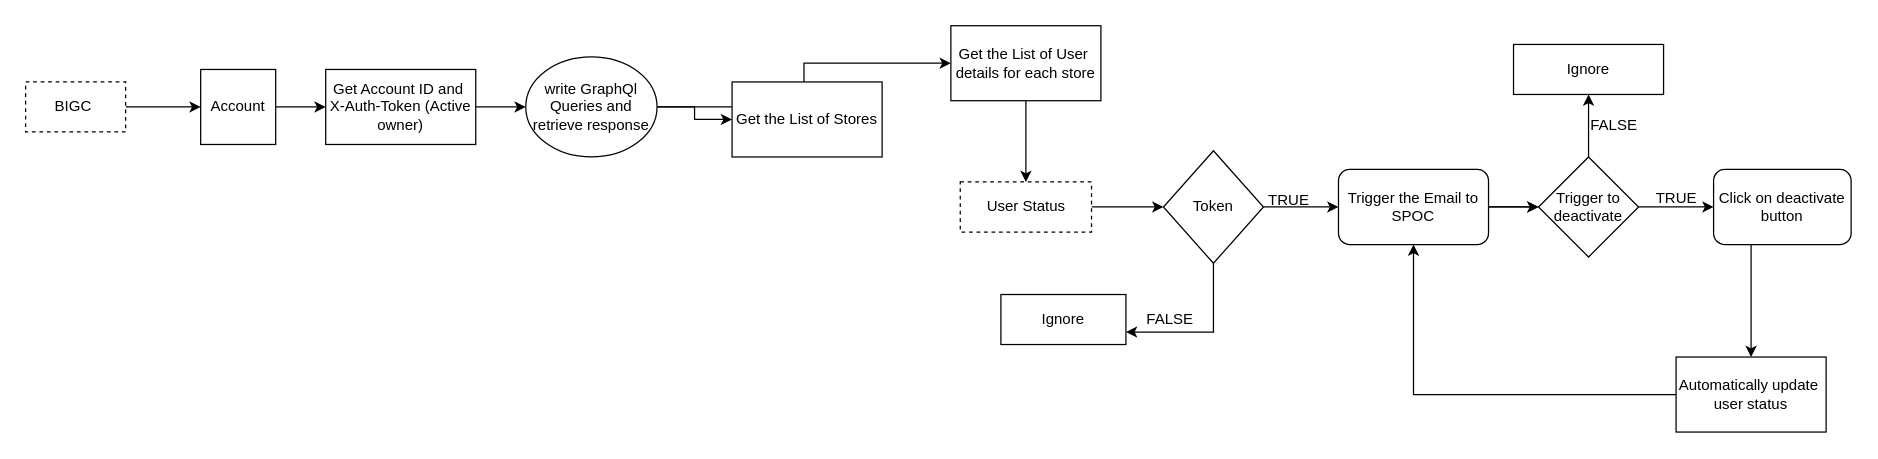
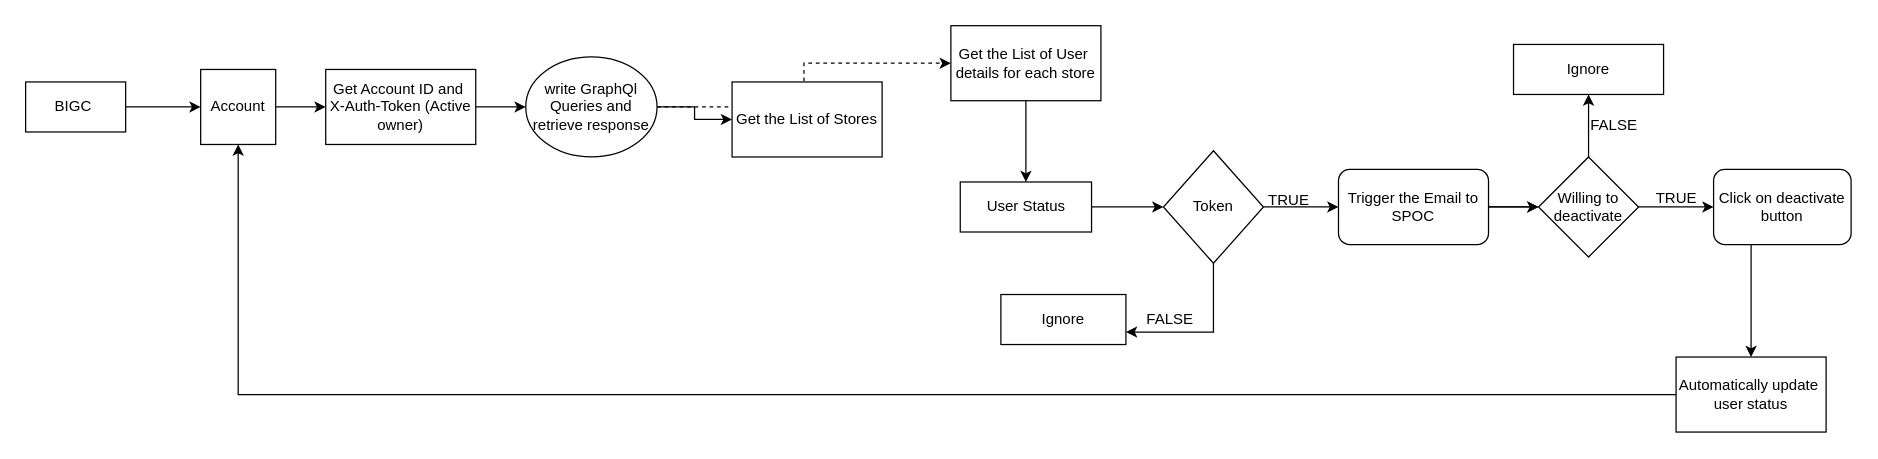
edge "write GraphQl Queries and retrieve response" -> "Get the List of User details for each store": style solid -> dashed
node "BIGC": style dashed -> solid
node "User Status": style dashed -> solid
node "Trigger to deactivate": label "Trigger to deactivate" -> "Willing to deactivate"
edge "Automatically update user status" -> "Trigger the Email to SPOC": now "Automatically update user status" -> "Account"
